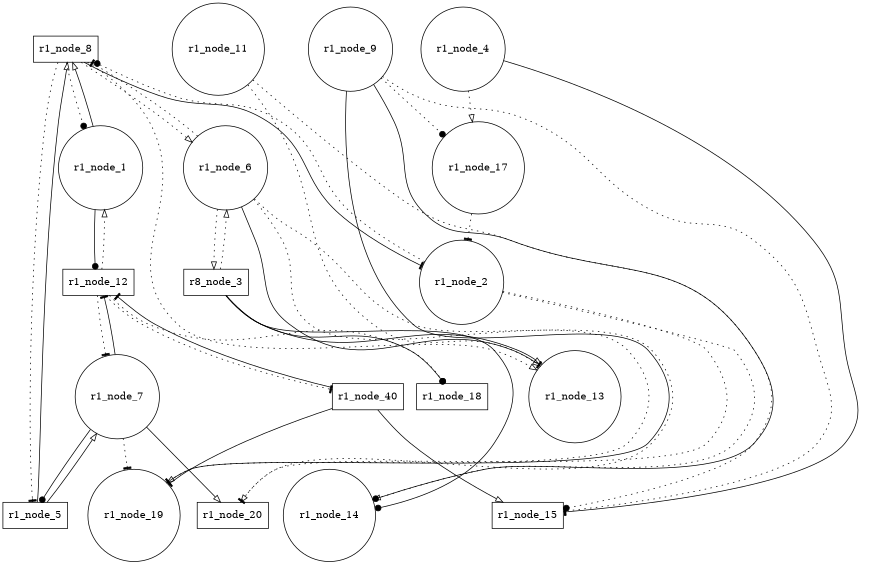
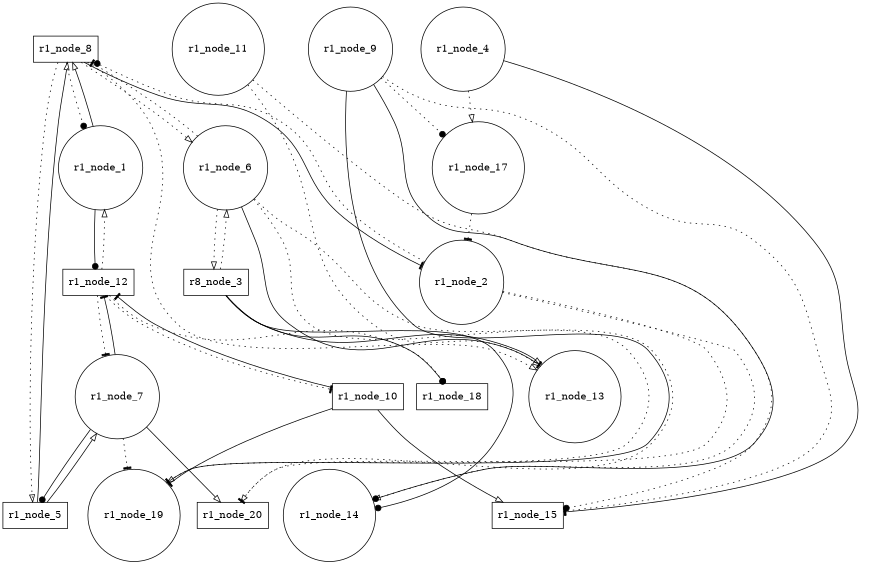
edge "r1_node_8" -> "r1_node_5": arrowhead tee -> onormal
node "r1_node_40": label "r1_node_40" -> "r1_node_10"
